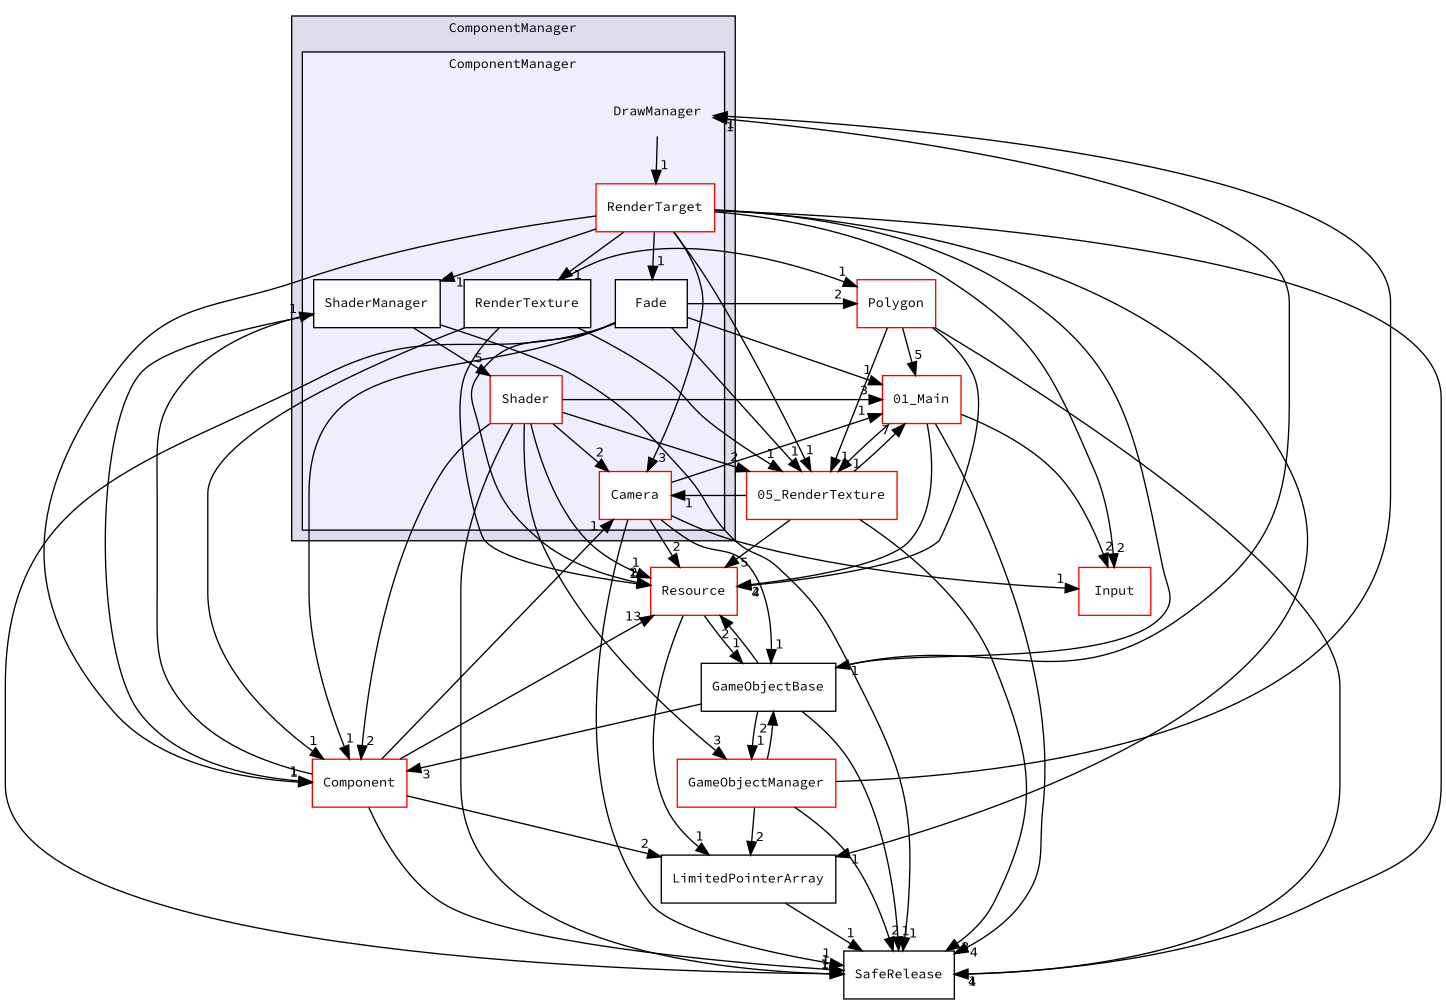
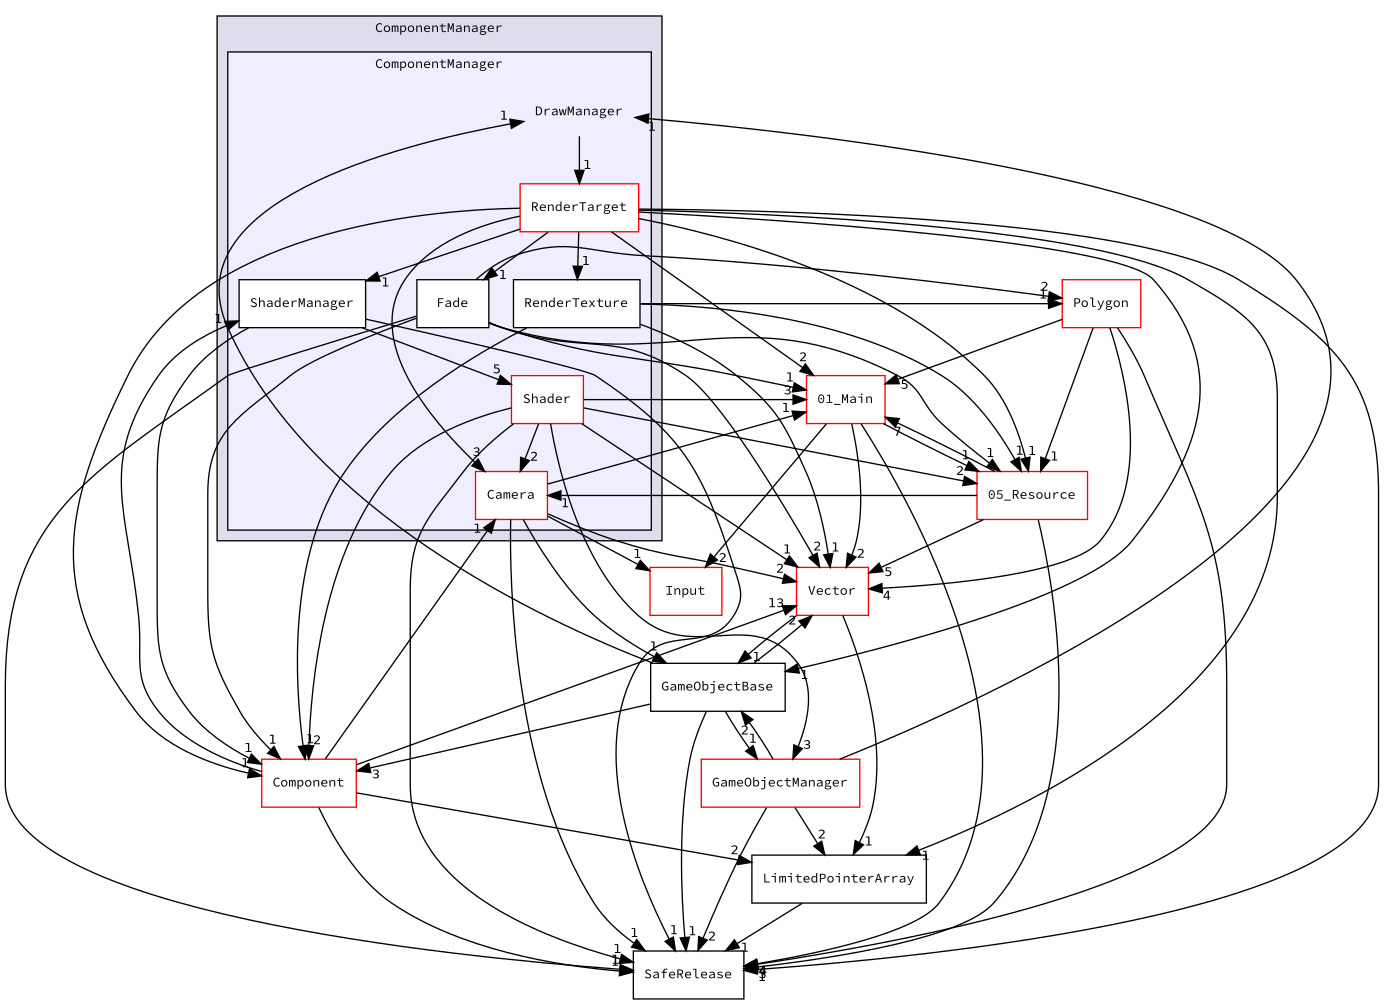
edge "RenderTarget" -> "Input": now "RenderTarget" -> "01_Main"
node "05_RenderTexture": label "05_RenderTexture" -> "05_Resource"
node "Resource": label "Resource" -> "Vector"
